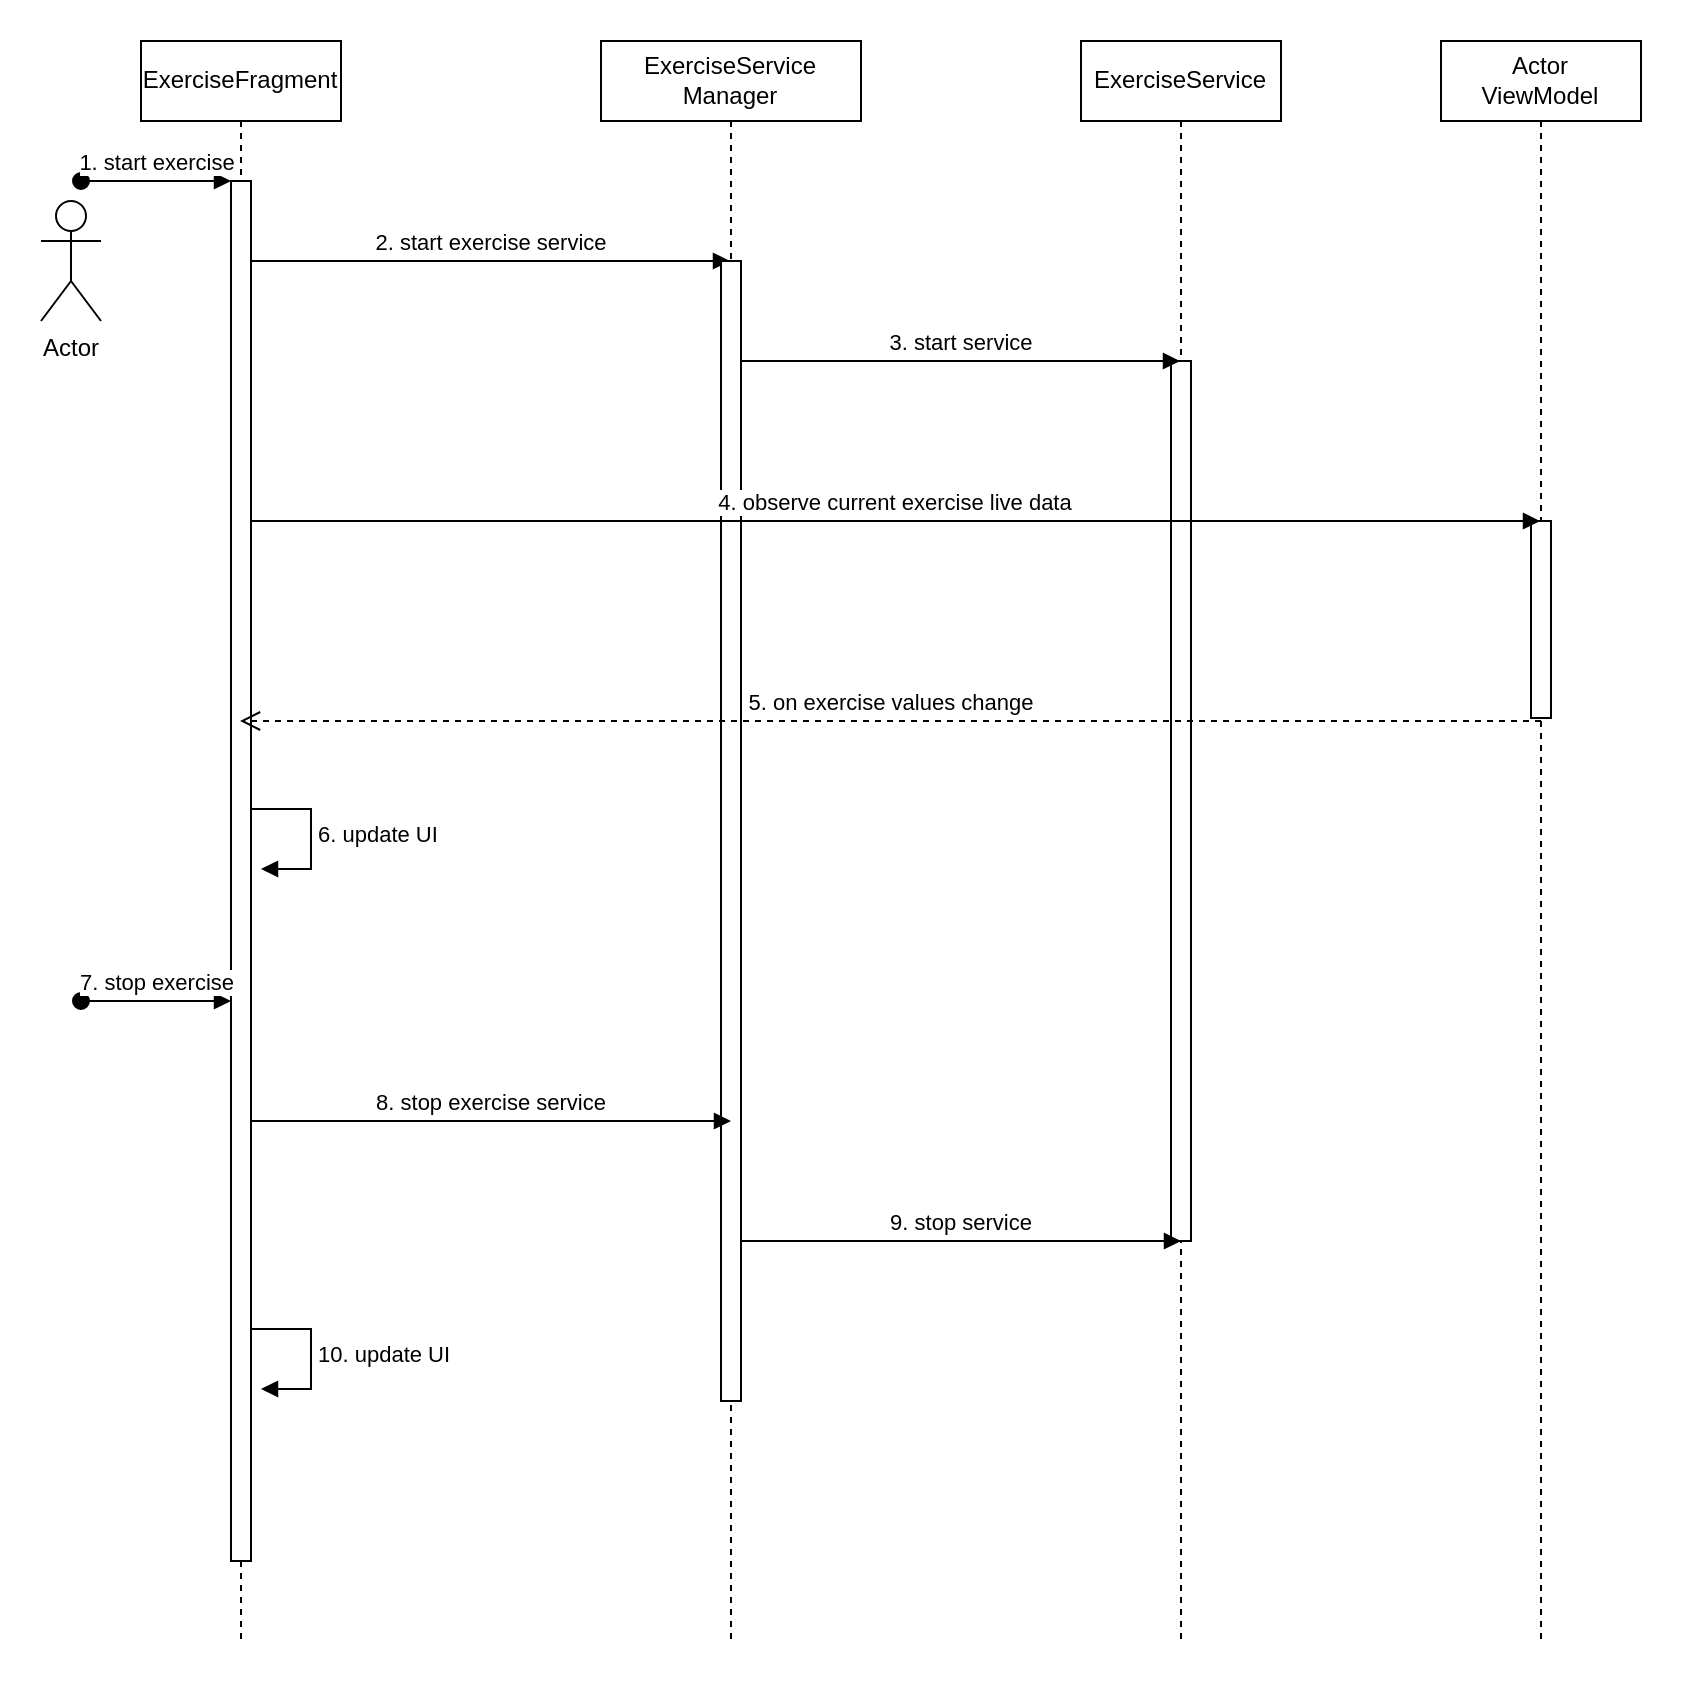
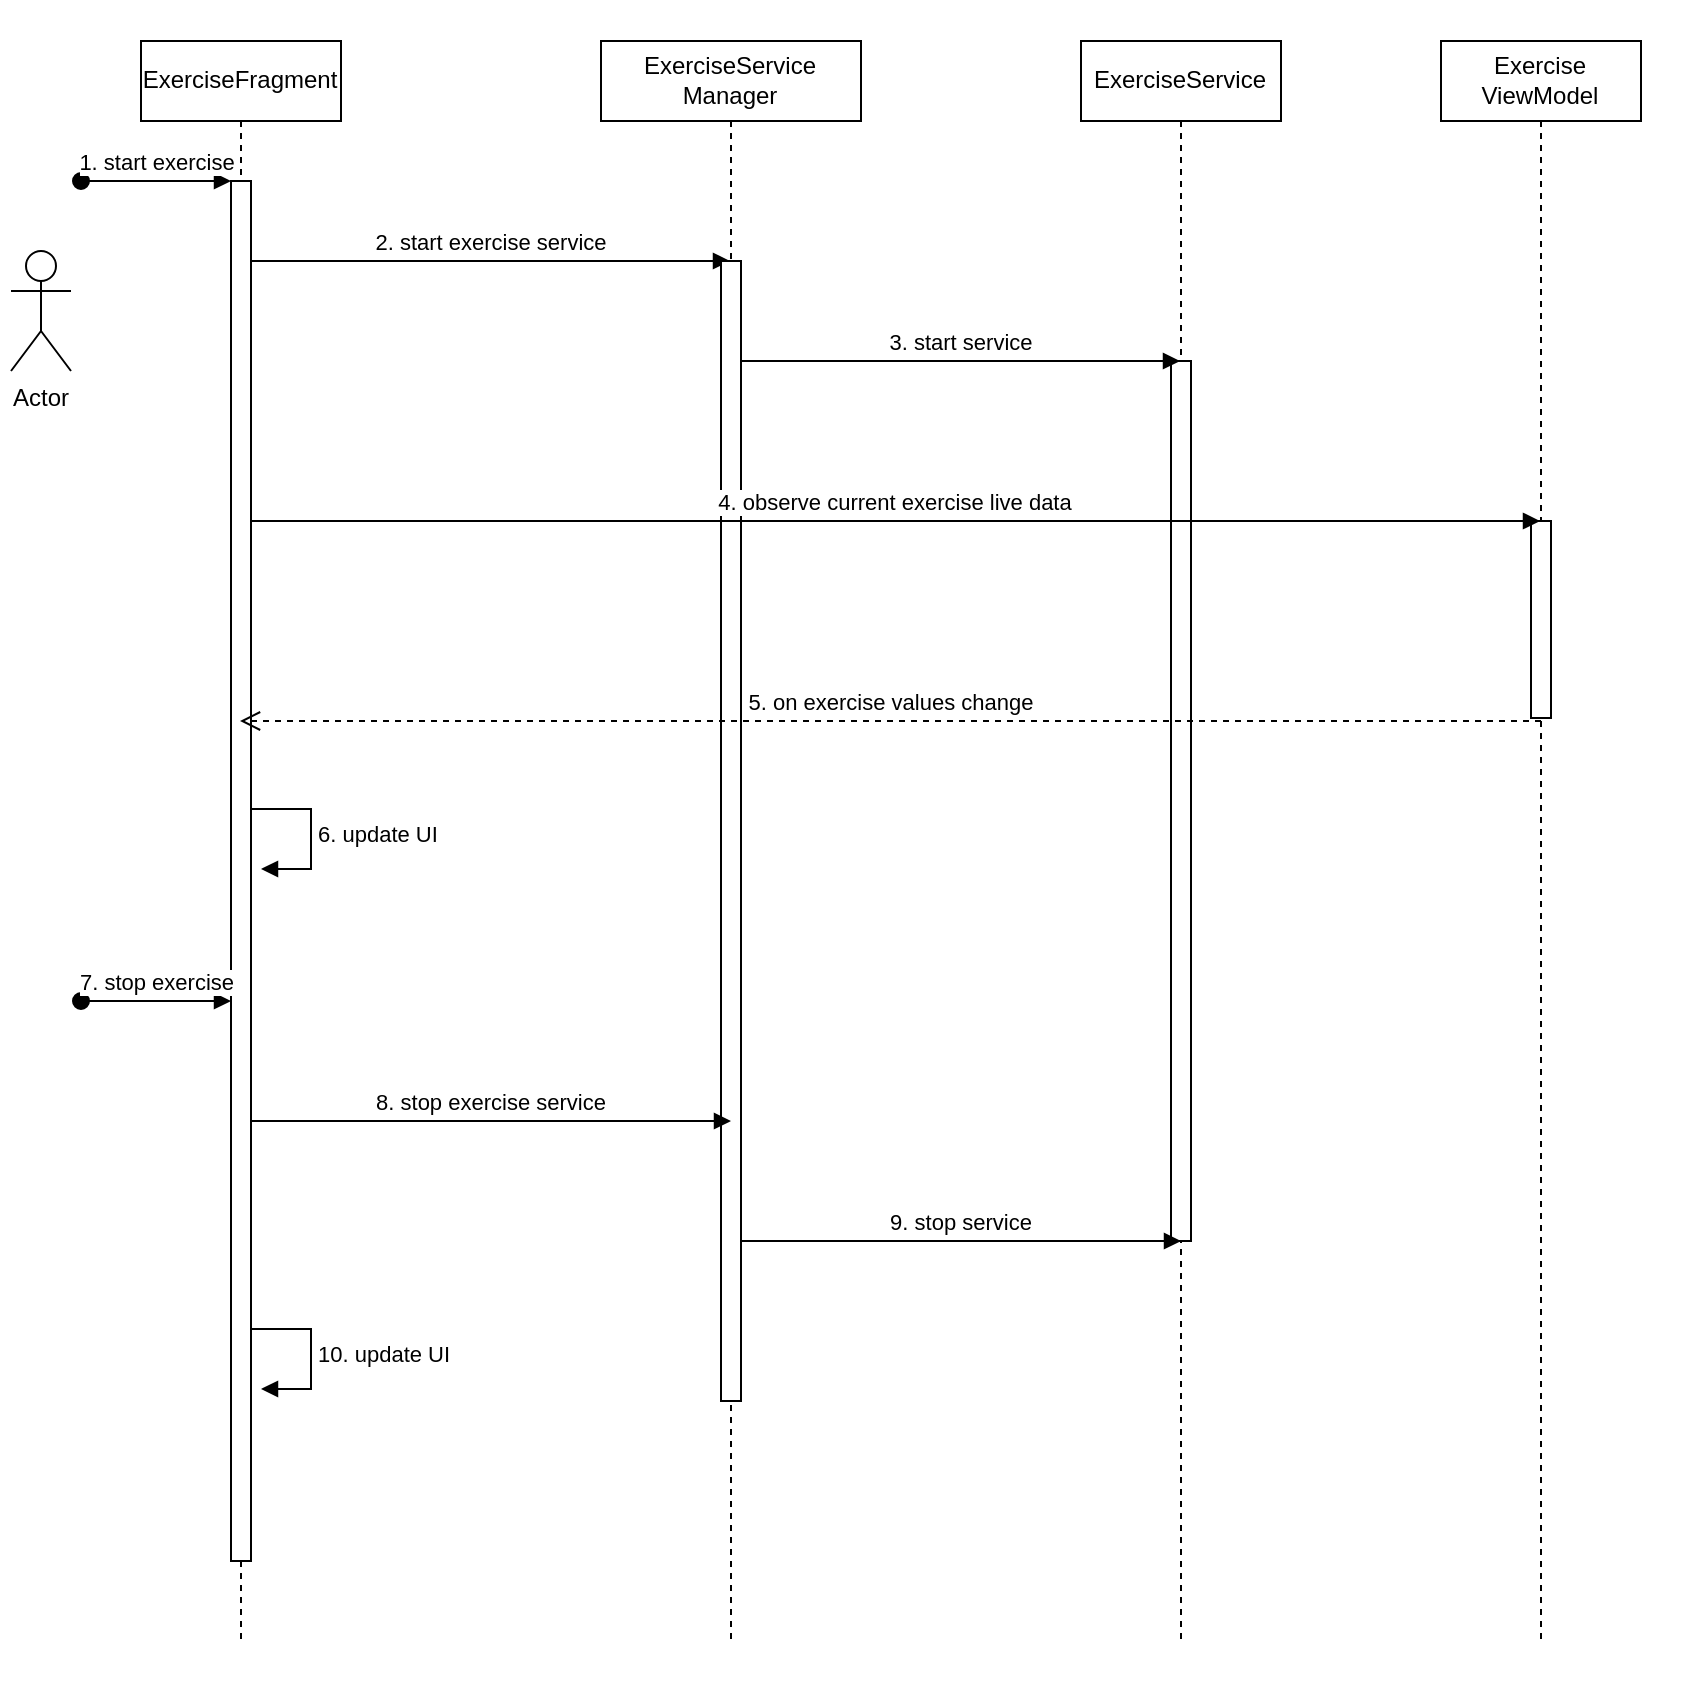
node "Actor ViewModel": label "Actor ViewModel" -> "Exercise ViewModel"
node "Actor": moved (71, 261) -> (41, 311)
